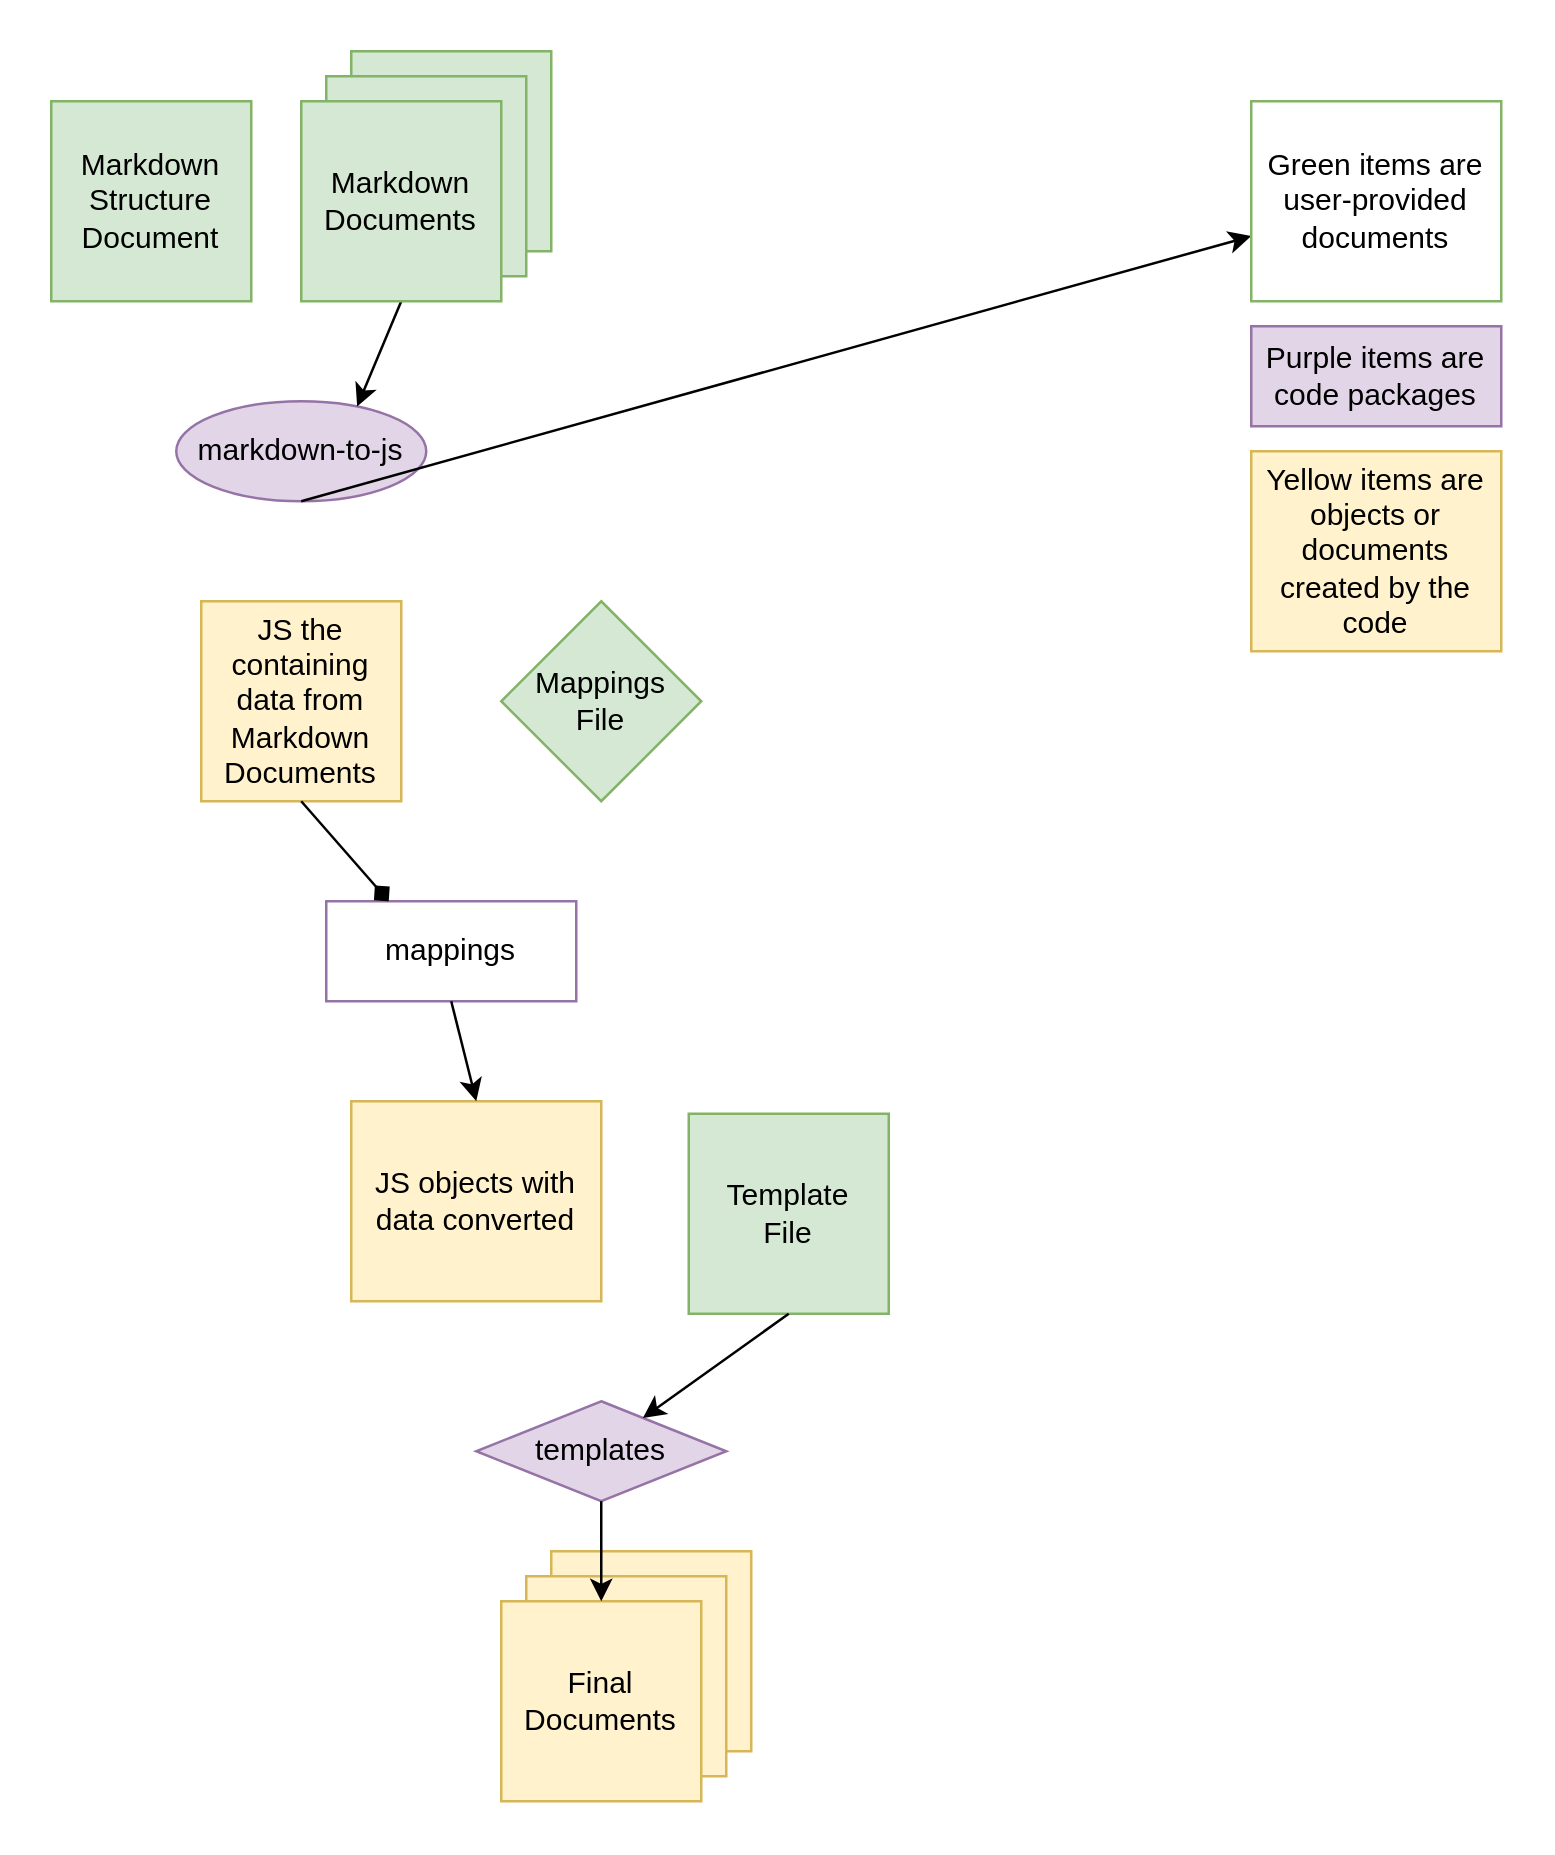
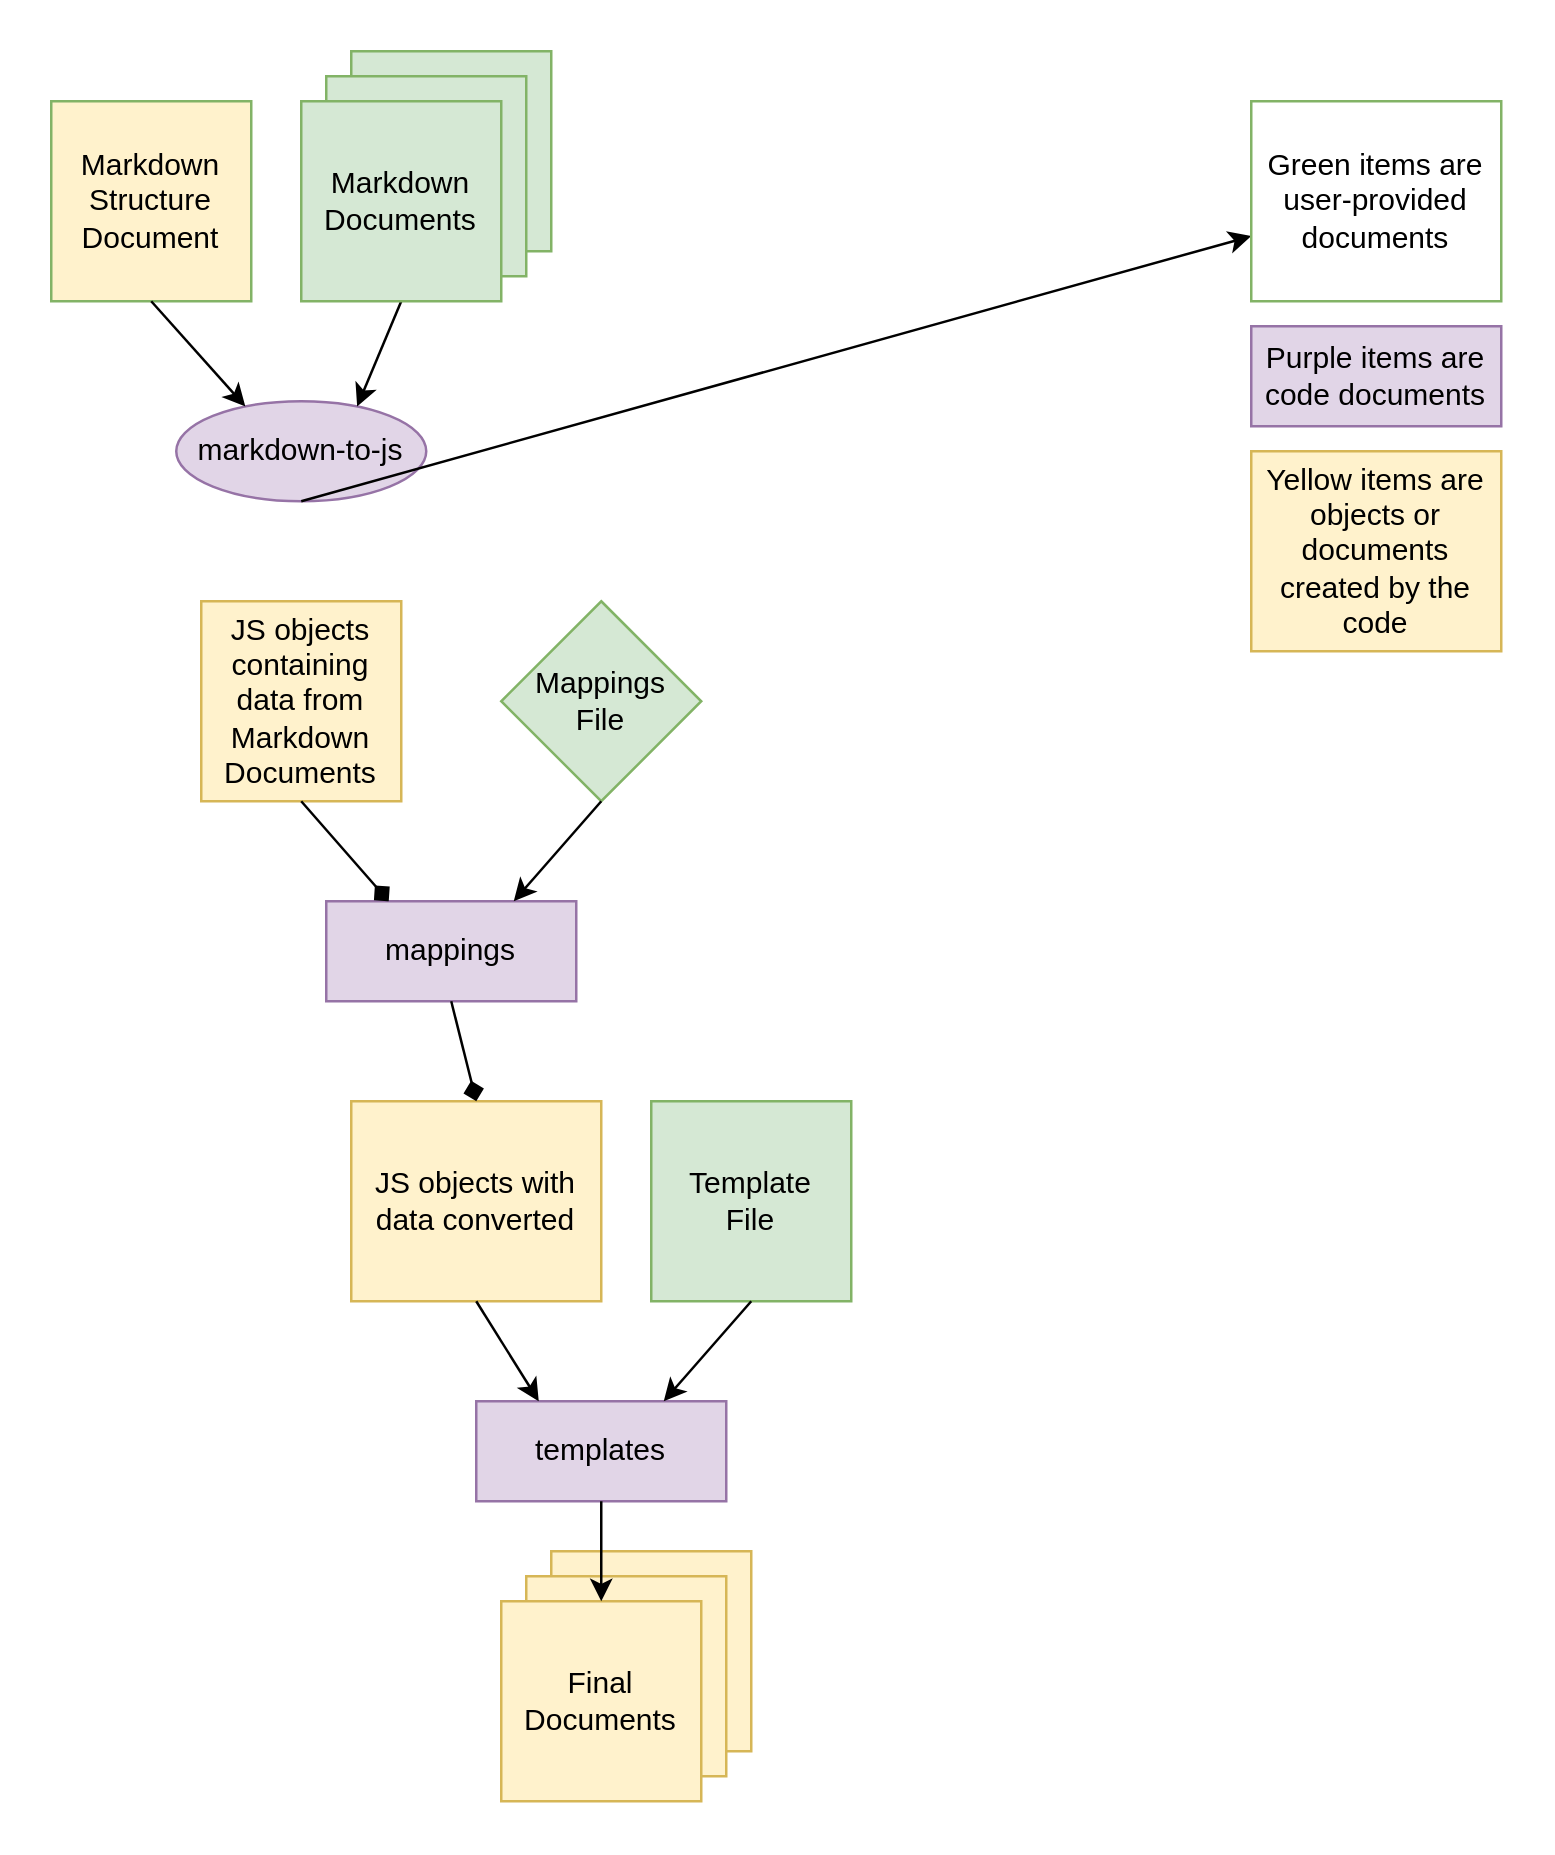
node "Markdown Structure Document": fillcolor #d5e8d4 -> #fff2cc
edge "Markdown Structure Document" -> "markdown-to-js": added
node "Purple items are code packages": label "Purple items are code packages" -> "Purple items are code documents"
node "JS the containing data from Markdown Documents": label "JS the containing data from Markdown Documents" -> "JS objects containing data from Markdown Documents"
edge "Mappings File" -> "mappings": added
node "mappings": fillcolor #ffffff -> #e1d5e7
edge "mappings" -> "JS objects with data converted": arrowhead classic -> diamond
node "Template File": moved (789, 1214) -> (751, 1201)
edge "JS objects with data converted" -> "templates": added
node "templates": shape diamond -> rectangle
